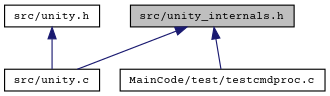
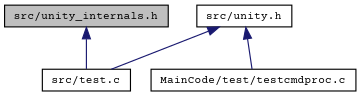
edge "MainCode/test/testcmdproc.c" -> "src/unity_internals.h": now "MainCode/test/testcmdproc.c" -> "src/unity.h"
node "src/unity.c": label "src/unity.c" -> "src/test.c"
